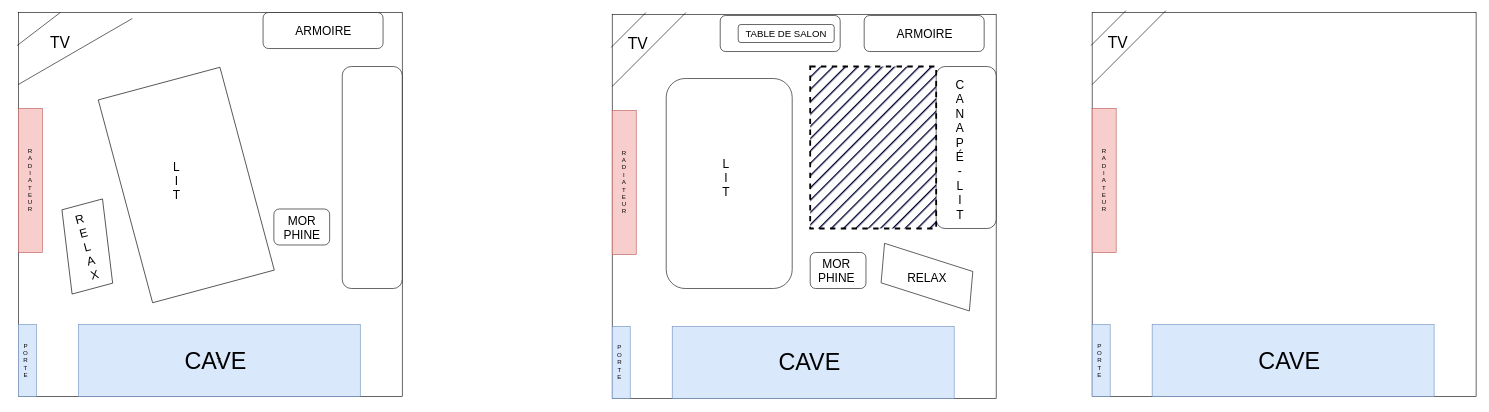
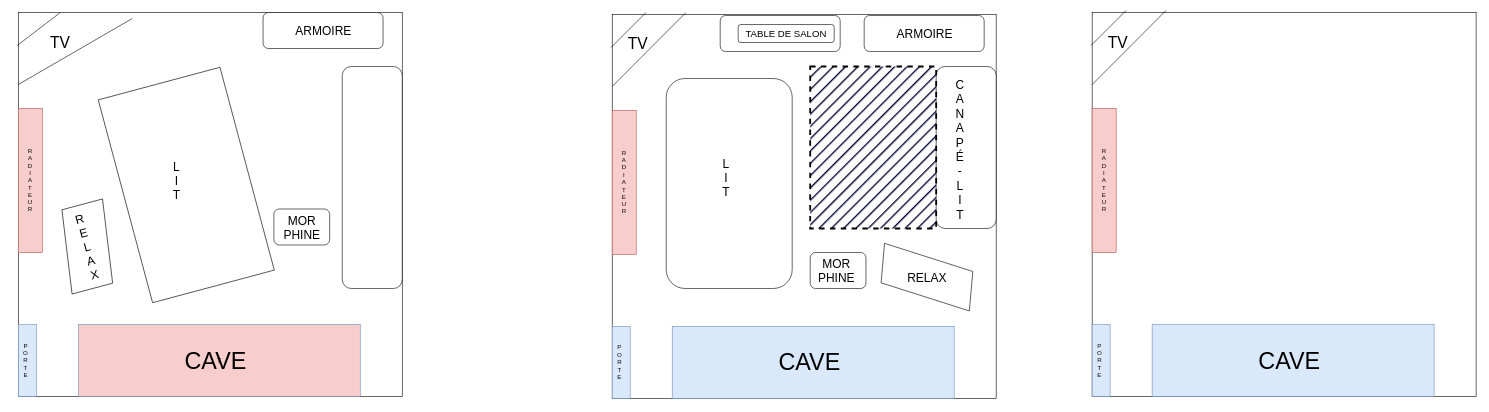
node "T": fillcolor #dae8fc -> #f8cecc
